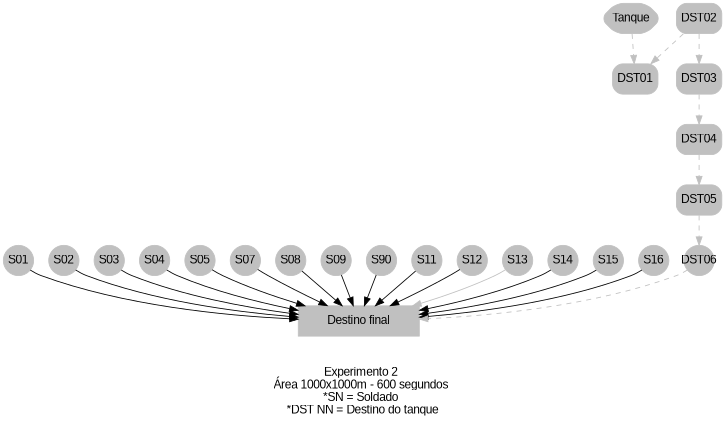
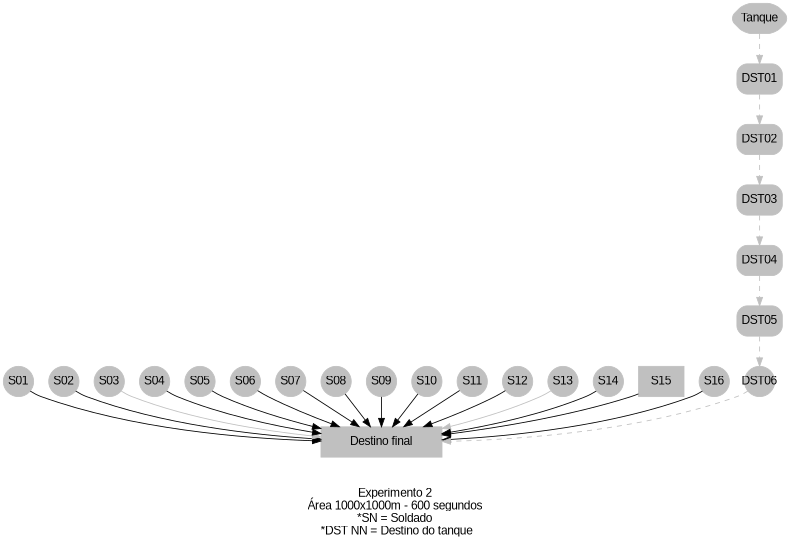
edge "DST02" -> "DST01": reversed
node "S90": label "S90" -> "S10"
node "S15": shape circle -> box
edge "S03" -> "Destino final": color black -> gray
node "S06": added
